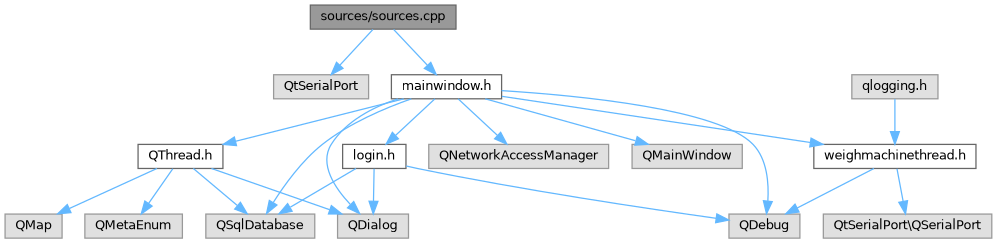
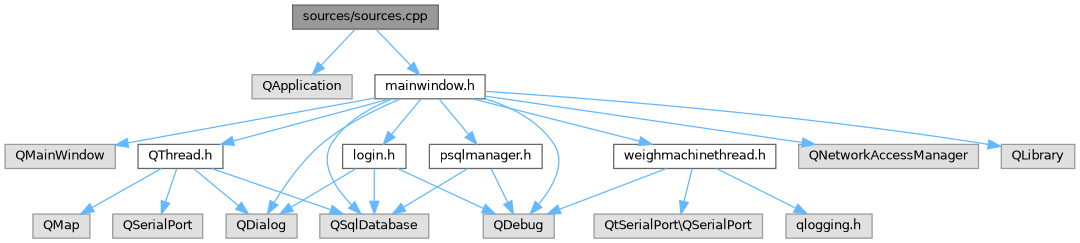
node "QtSerialPort": label "QtSerialPort" -> "QApplication"
edge "qlogging.h" -> "weighmachinethread.h": reversed
node "psqlmanager.h": added
node "QLibrary": added
node "QMetaEnum": label "QMetaEnum" -> "QSerialPort"
